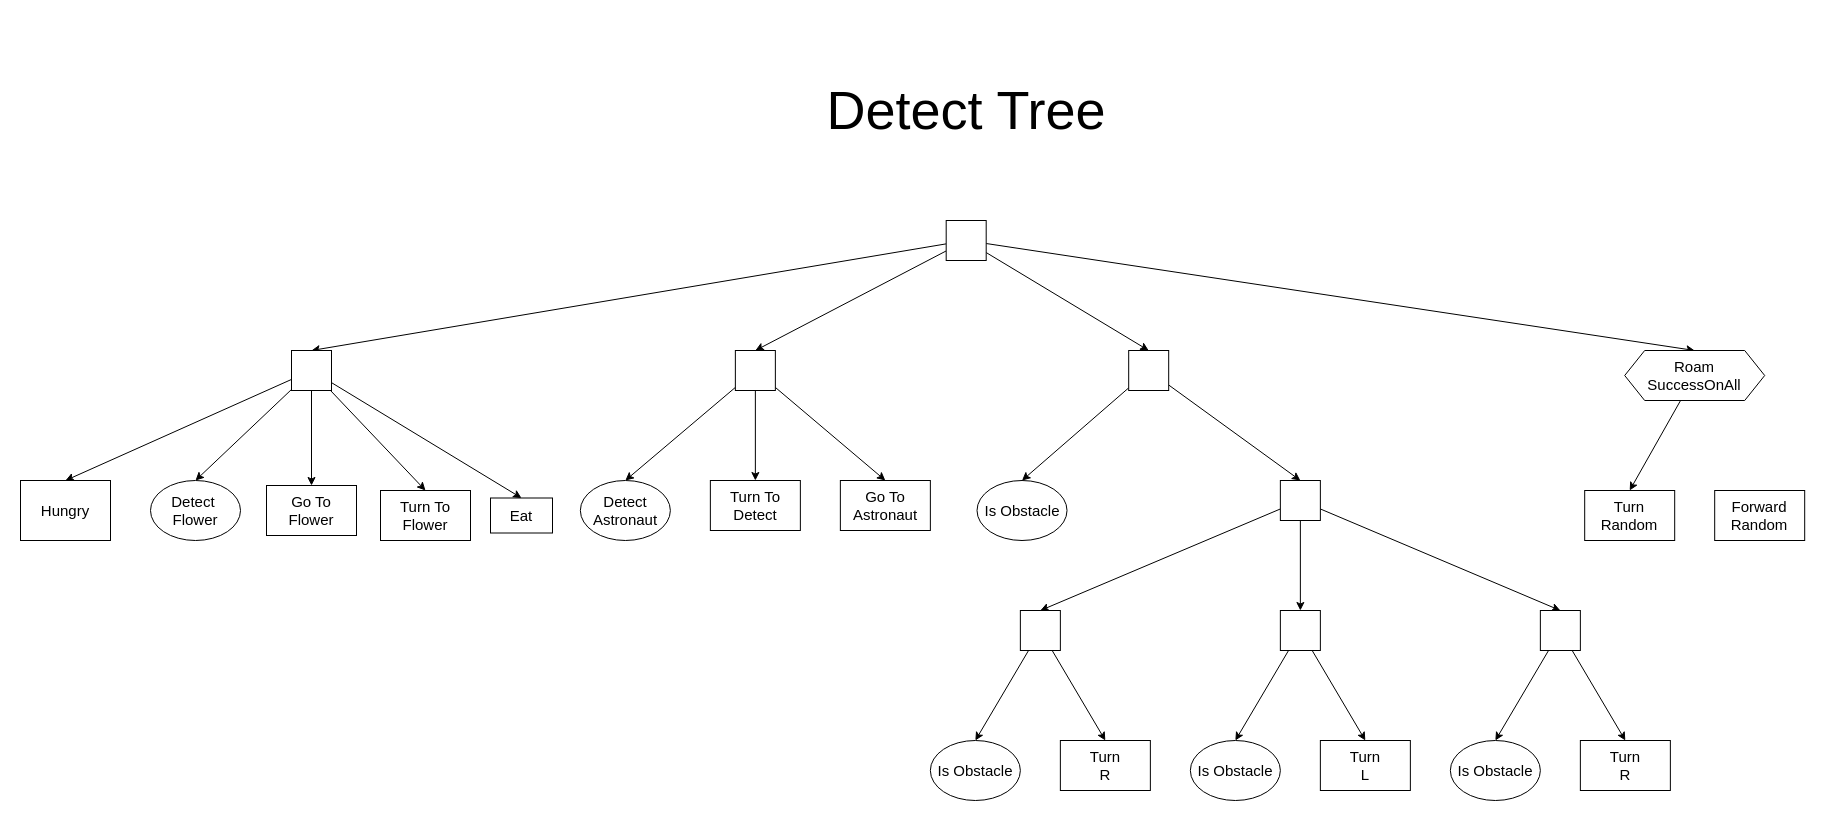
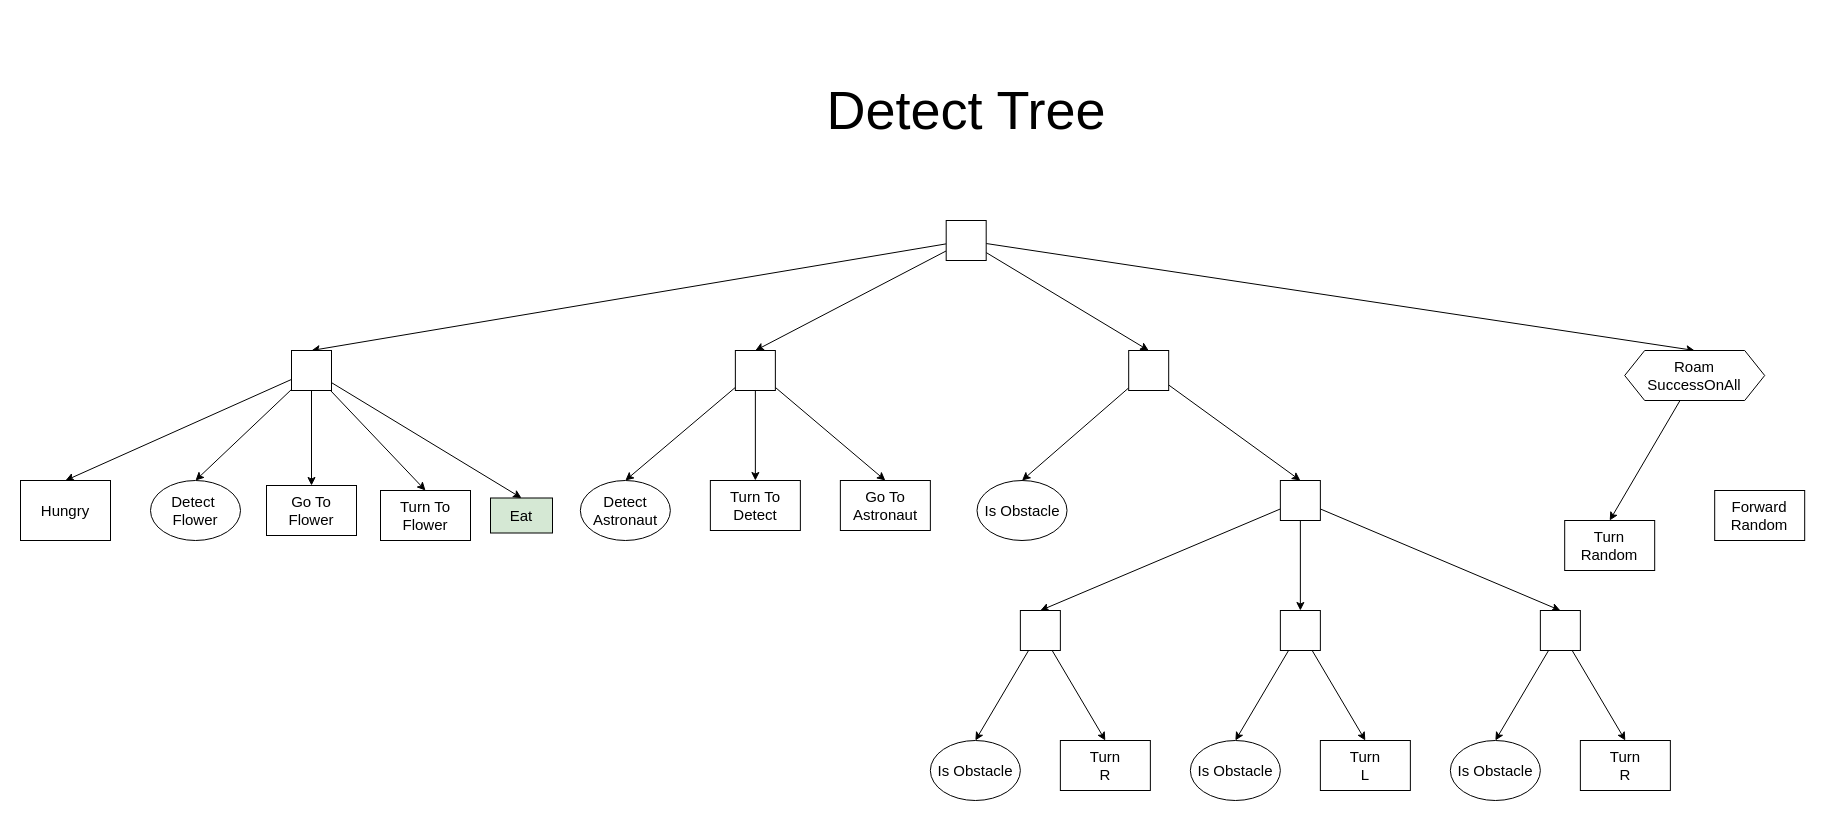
node "Eat": fillcolor #ffffff -> #d5e8d4
node "Turn Random": moved (1630, 516) -> (1610, 546)
